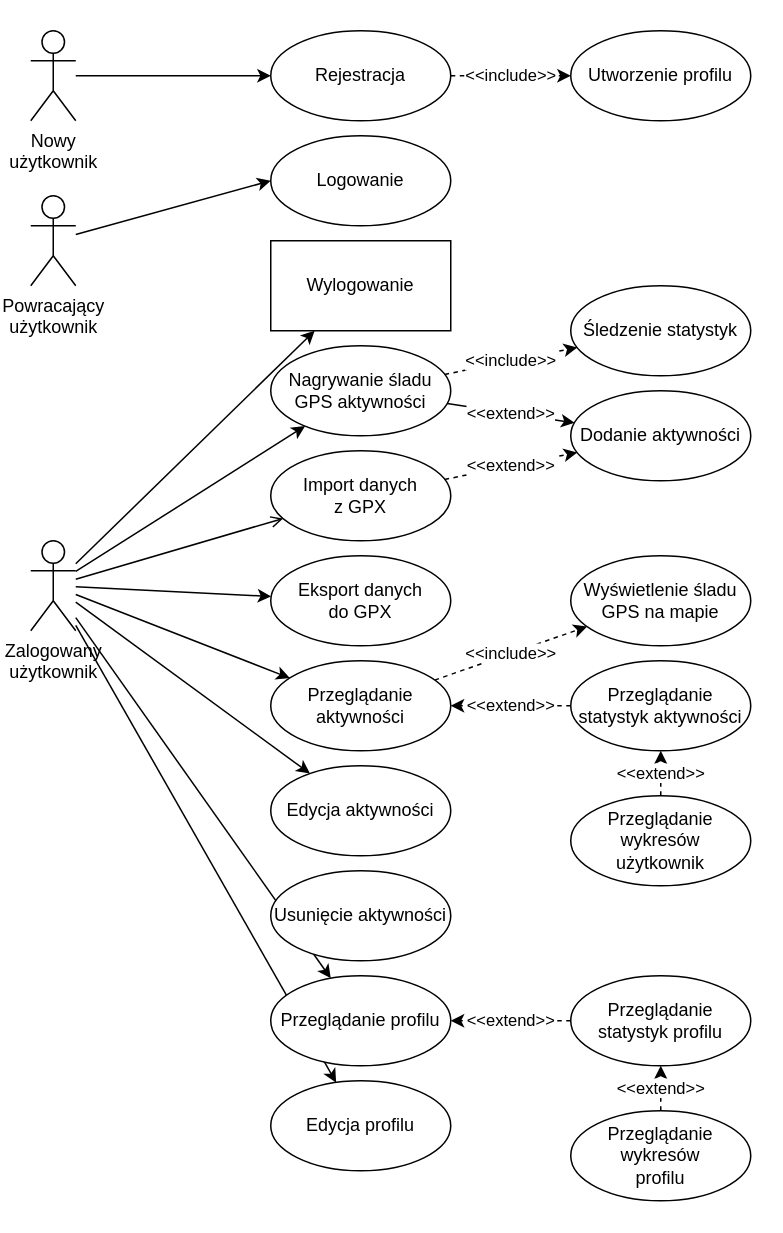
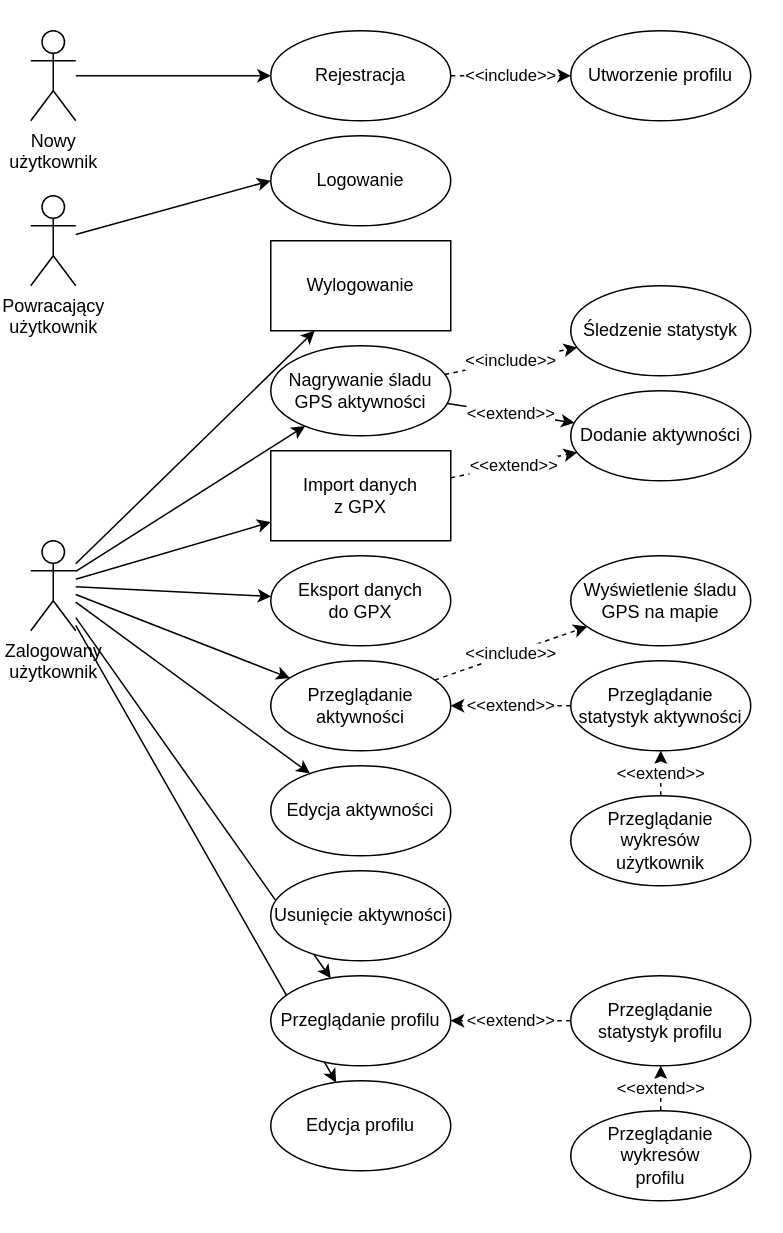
node "Import danych z GPX": shape ellipse -> rectangle
edge "Zalogowany użytkownik" -> "Import danych z GPX": arrowhead open -> classic
